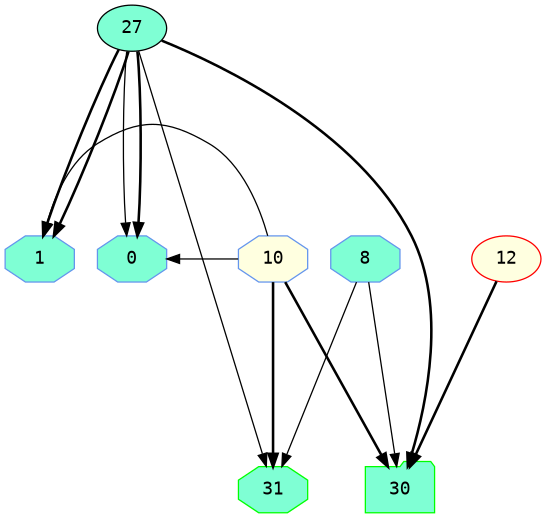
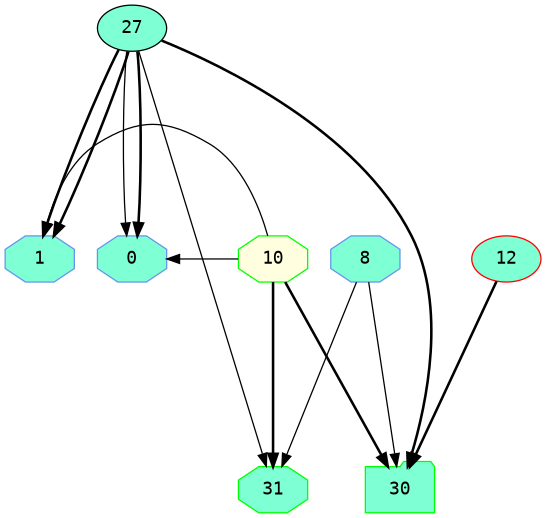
node "10": color cornflowerblue -> green
node "12": fillcolor lightyellow -> aquamarine
